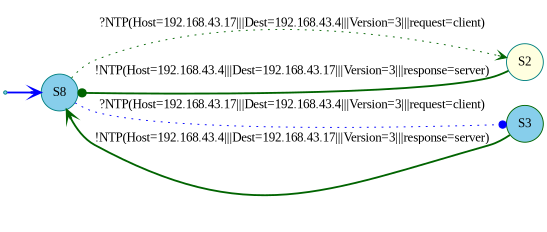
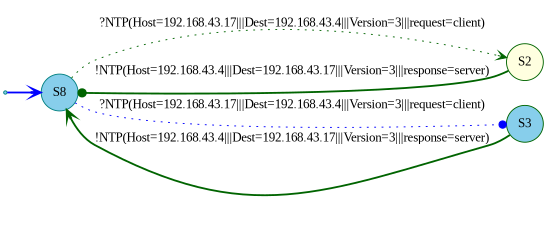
node "S2": color teal -> darkgreen
